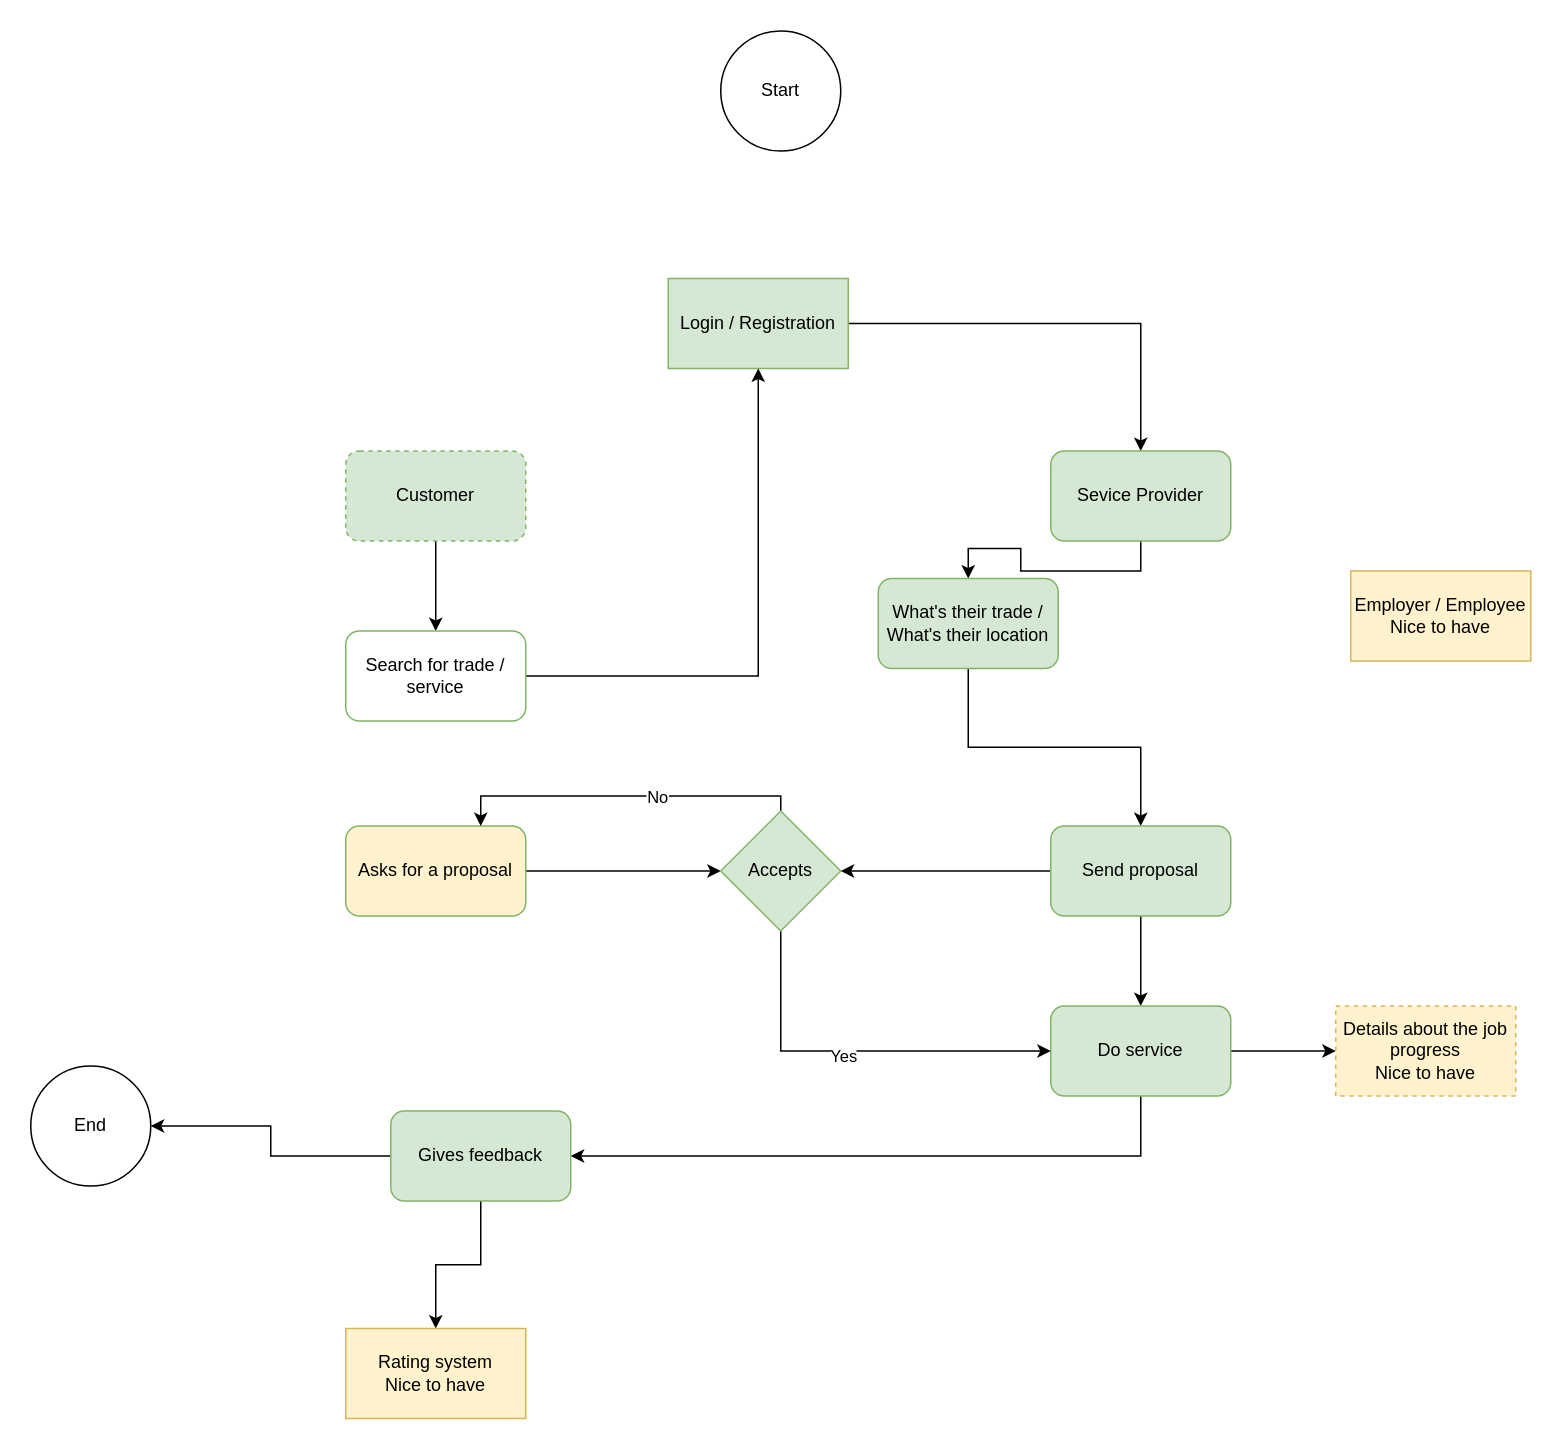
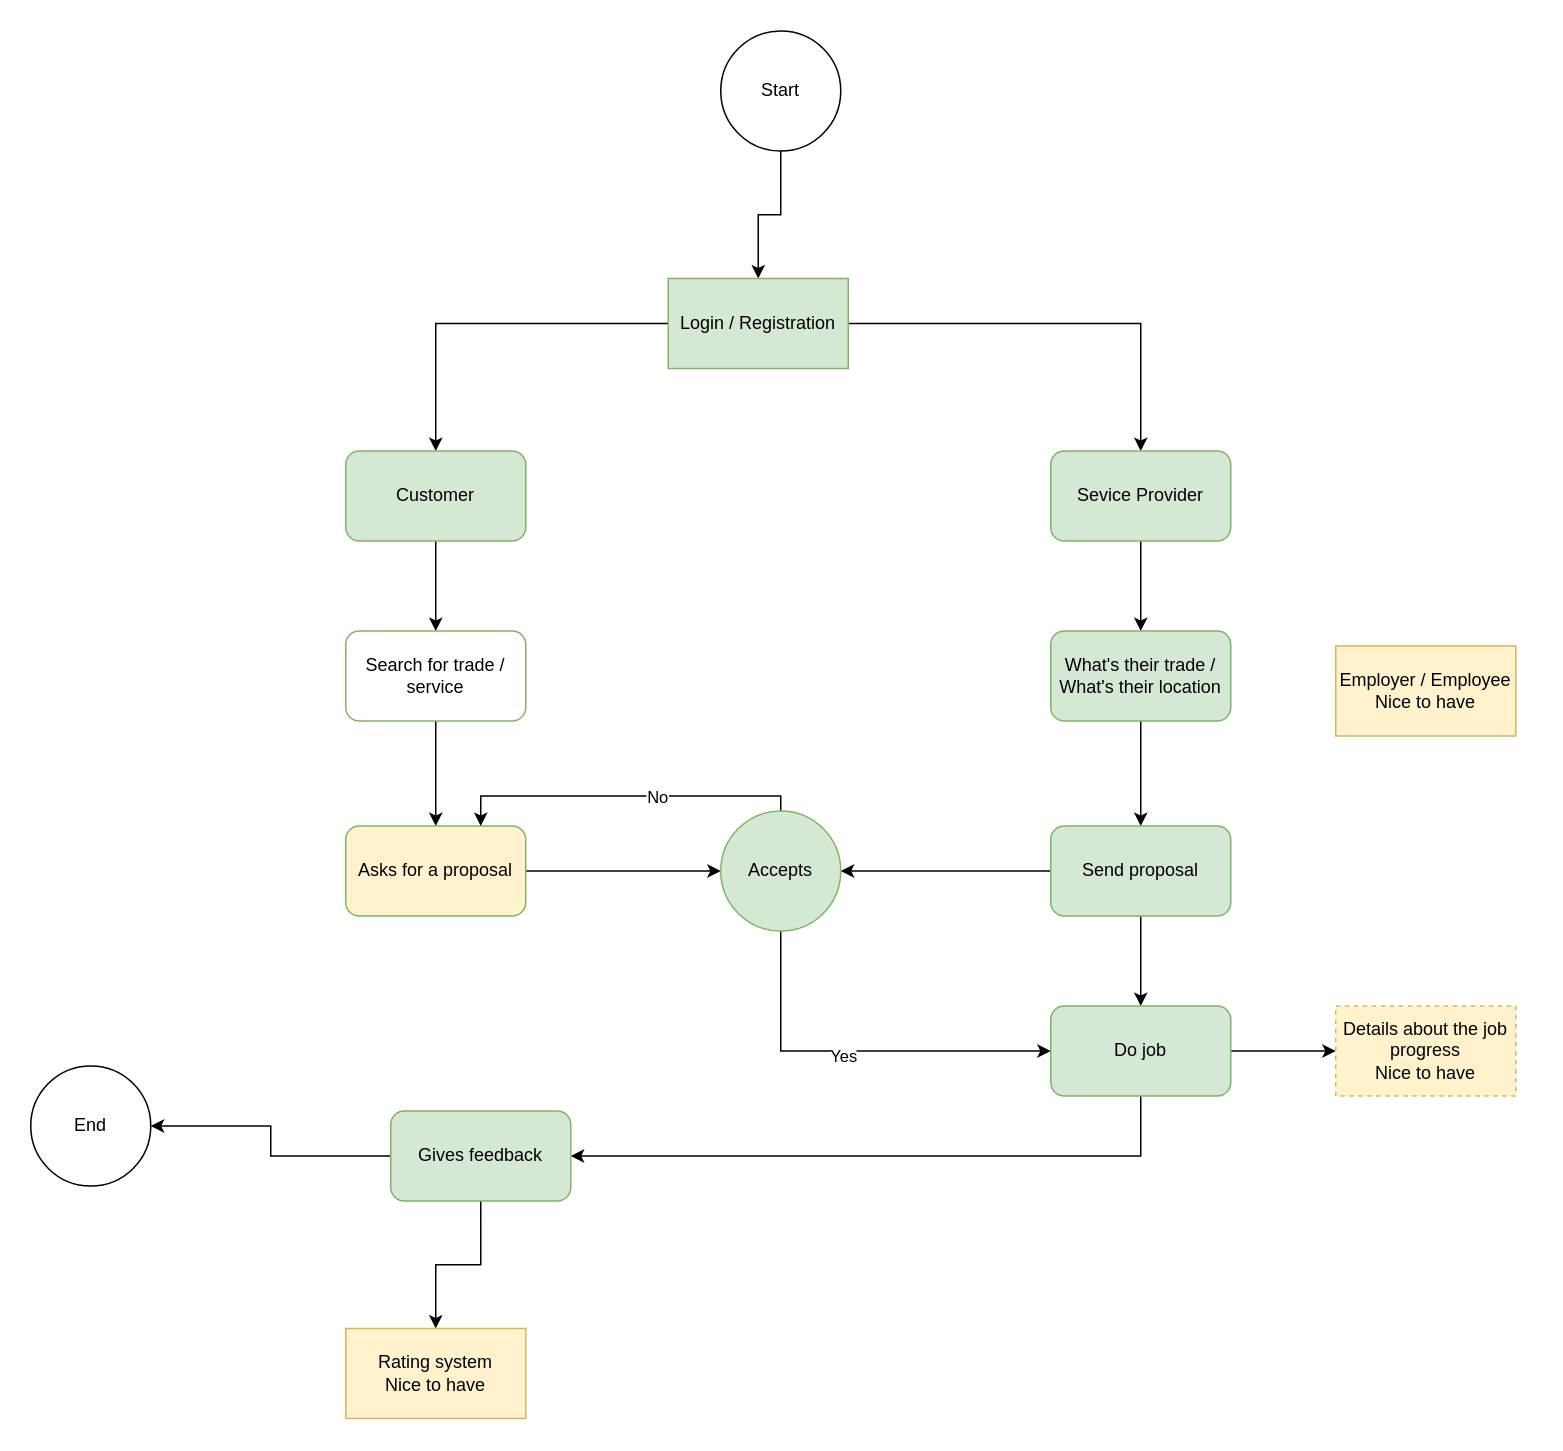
edge "Start" -> "Login / Registration": added
edge "Login / Registration" -> "Customer": added
node "Customer": style dashed -> solid
node "Employer / Employee Nice to have": moved (1441, 616) -> (1426, 691)
node "What's their trade / What's their location": moved (968, 623) -> (1141, 676)
edge "Search for trade / service" -> "Login / Registration": now "Search for trade / service" -> "Asks for a proposal"
node "Accepts": shape diamond -> ellipse
node "Do service": label "Do service" -> "Do job"
